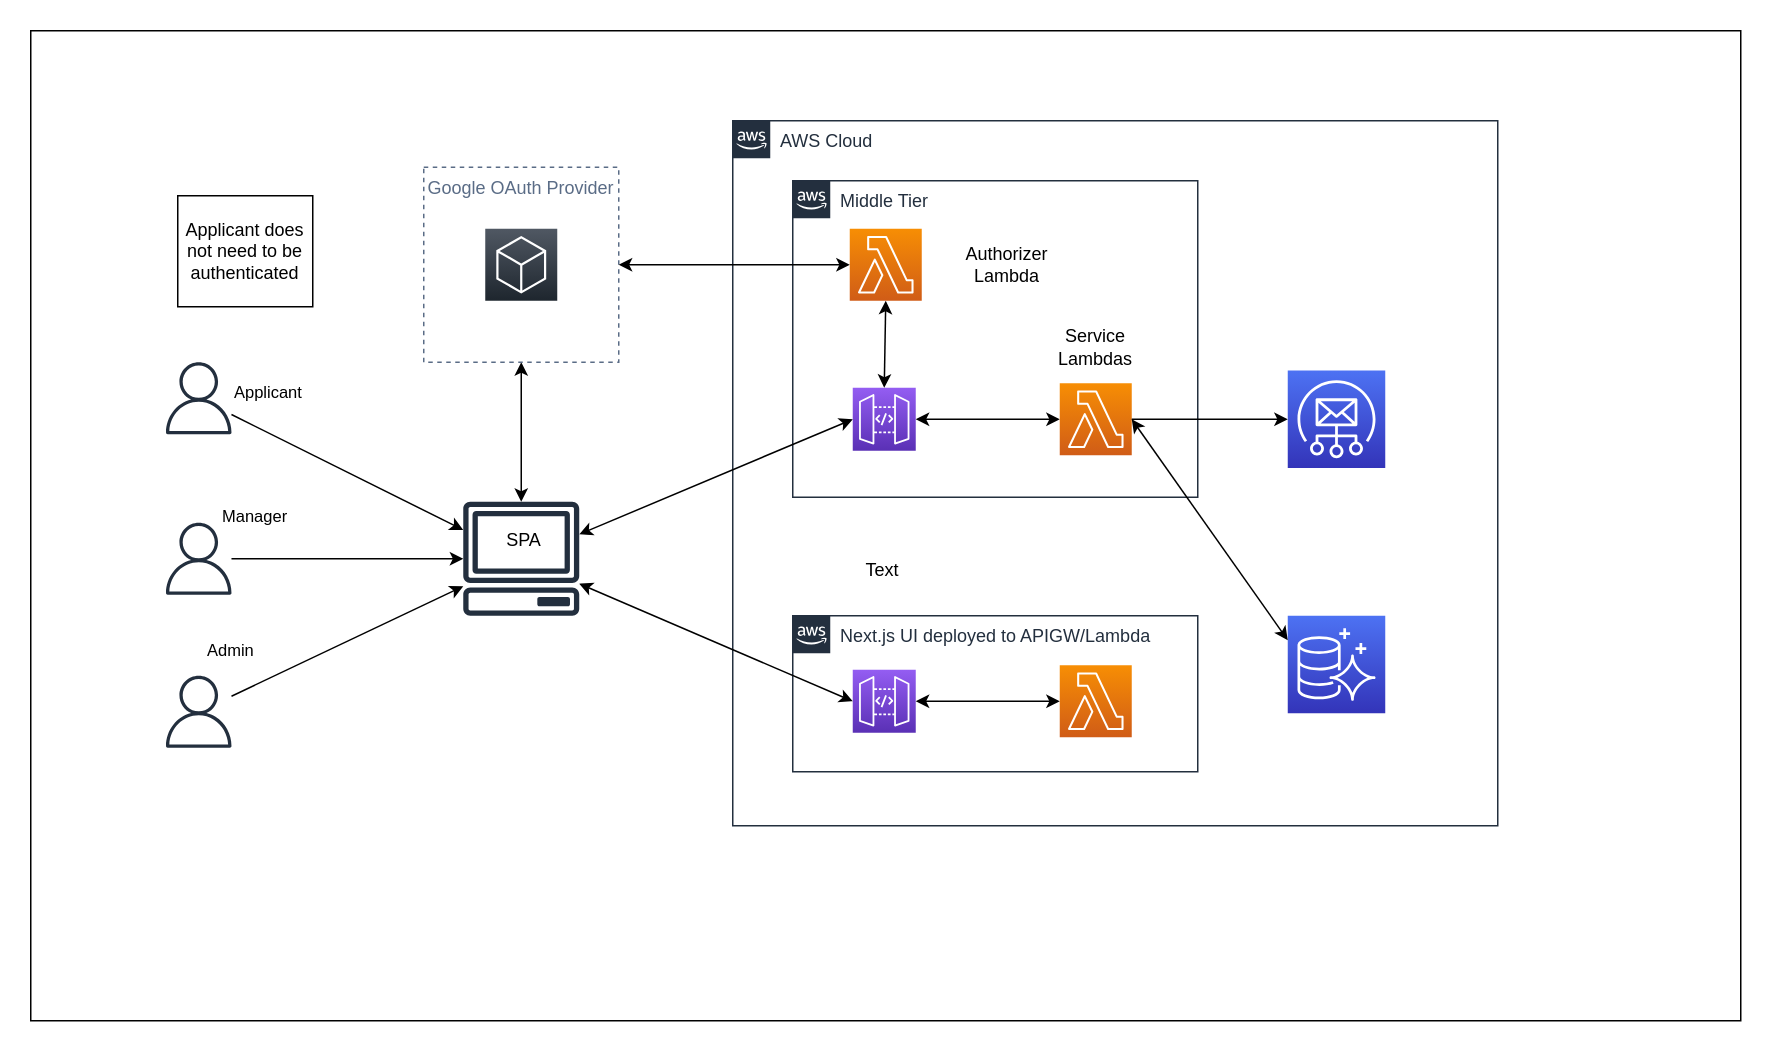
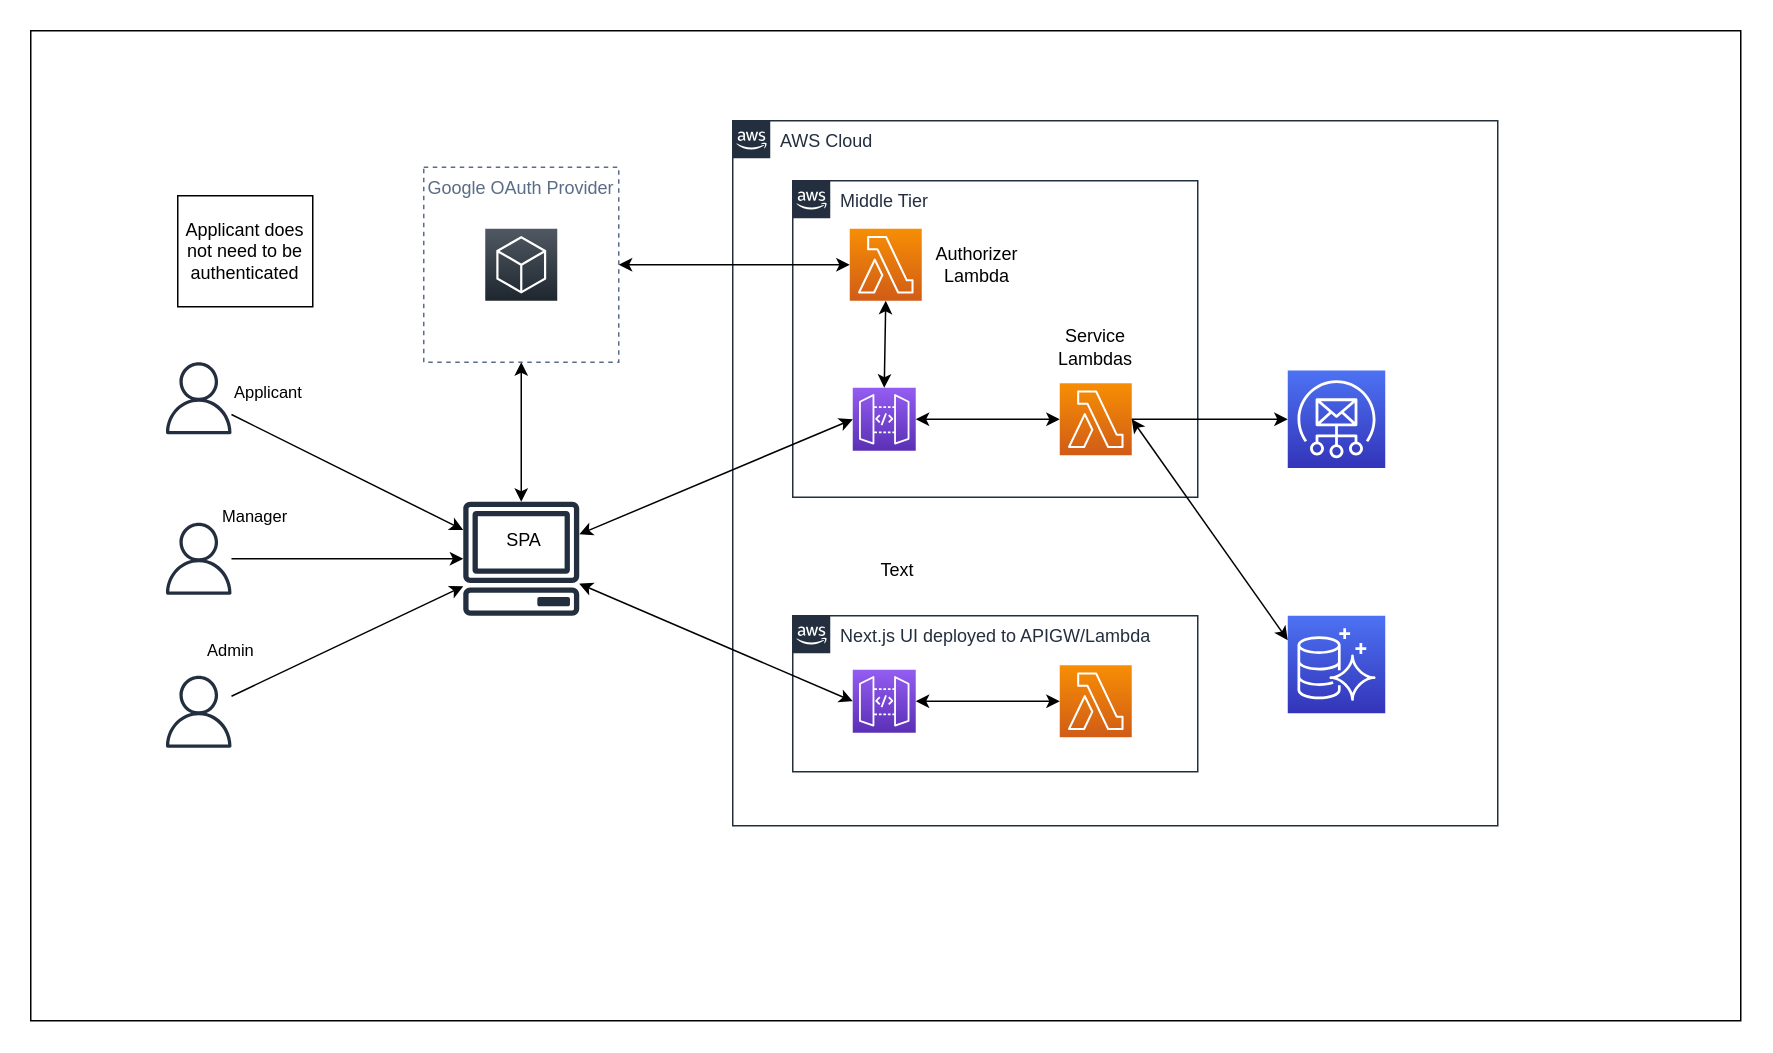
node "Authorizer Lambda": moved (1007, 265) -> (977, 265)
node "Text": moved (883, 571) -> (898, 571)
